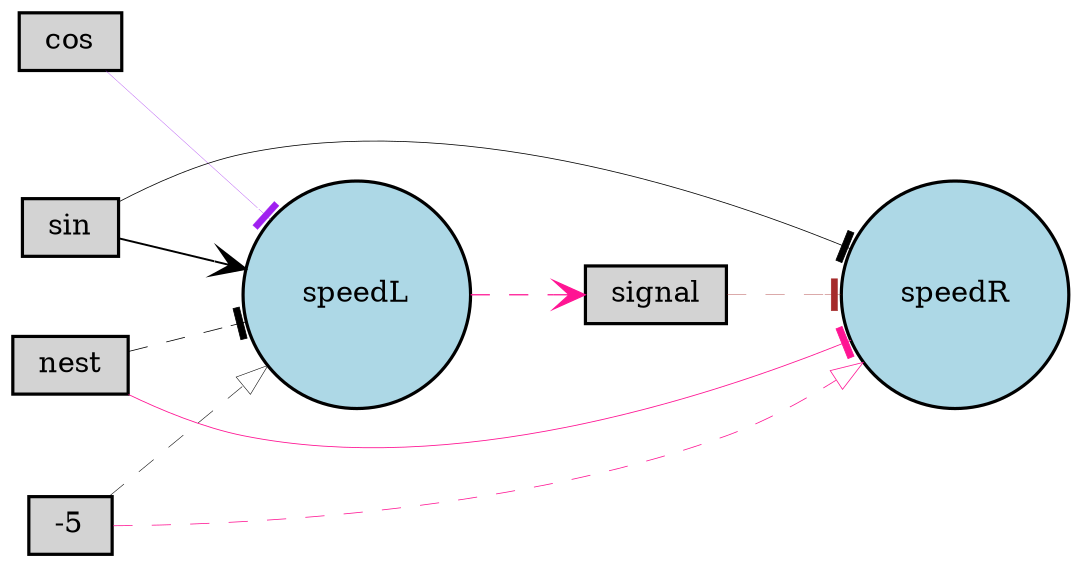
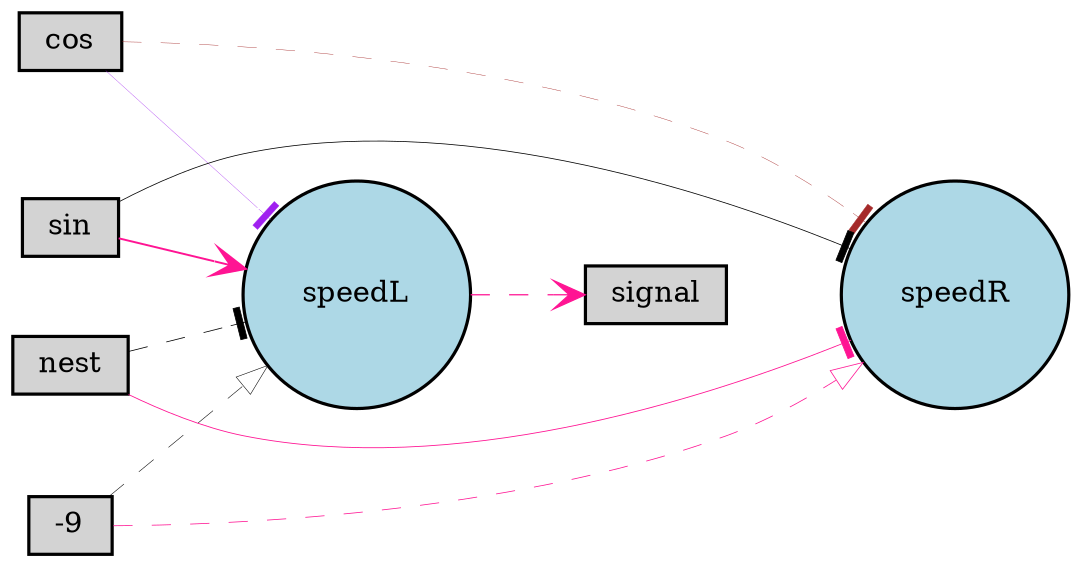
edge "sin" -> "speedL": color black -> deeppink
edge "signal" -> "speedR": now "cos" -> "speedR"
node "-5": label "-5" -> "-9"
